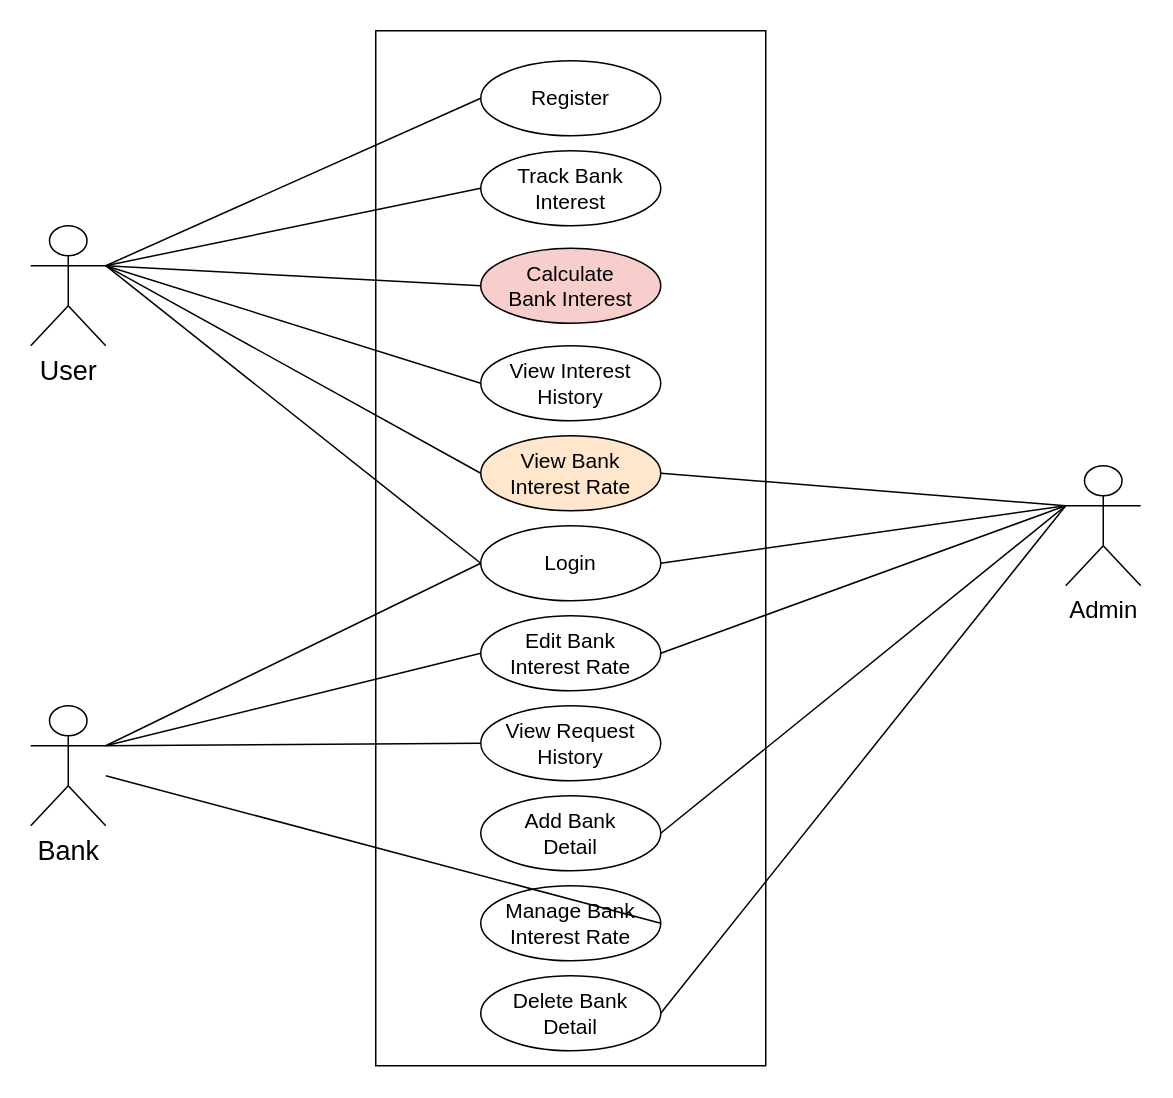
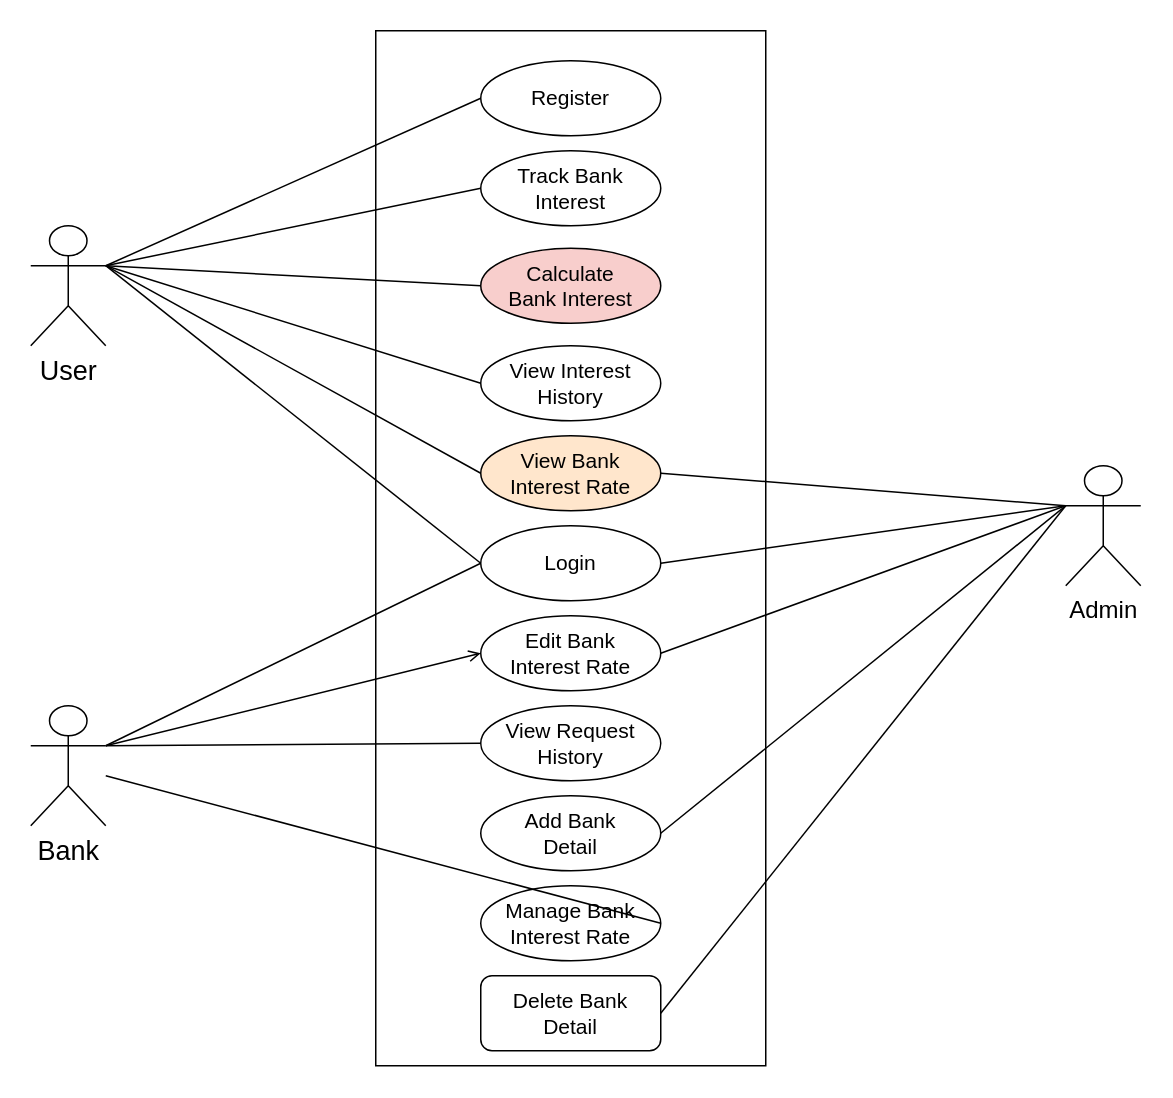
edge "Edit Bank Interest Rate" -- "Bank": arrowhead none -> open
node "Delete Bank Detail": shape ellipse -> rounded rectangle
